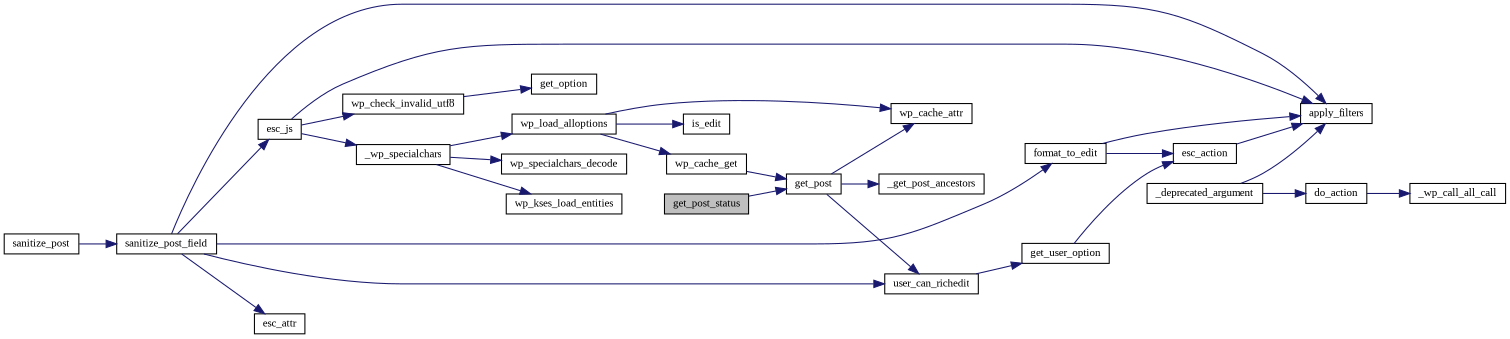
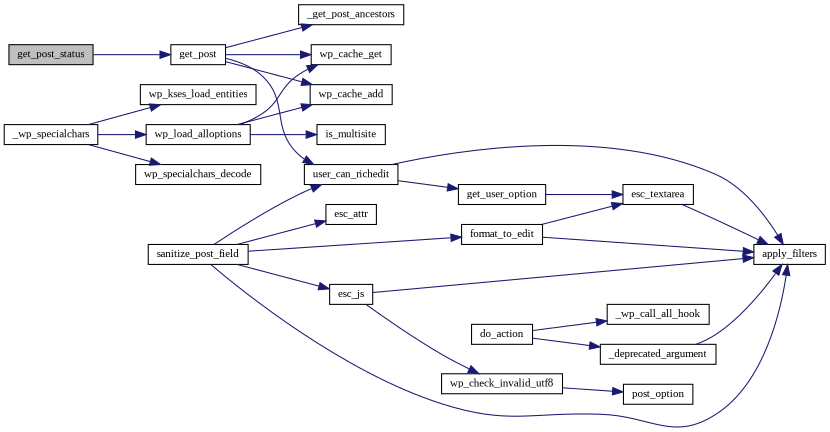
node "get_option": label "get_option" -> "post_option"
node "wp_cache_attr": label "wp_cache_attr" -> "wp_cache_add"
node "is_edit": label "is_edit" -> "is_multisite"
edge "esc_js" -> "_wp_specialchars": removed
edge "user_can_richedit" -> "apply_filters": added
node "esc_action": label "esc_action" -> "esc_textarea"
edge "wp_cache_get" -> "get_post": reversed
edge "_deprecated_argument" -> "do_action": reversed
node "_wp_call_all_call": label "_wp_call_all_call" -> "_wp_call_all_hook"
node "sanitize_post": removed
